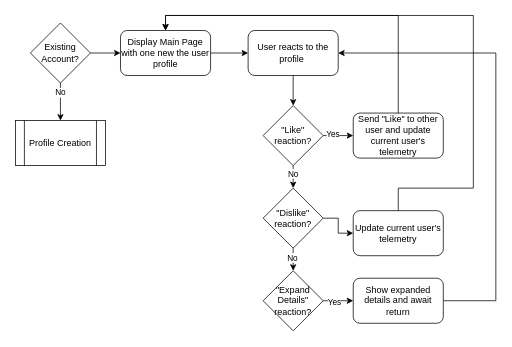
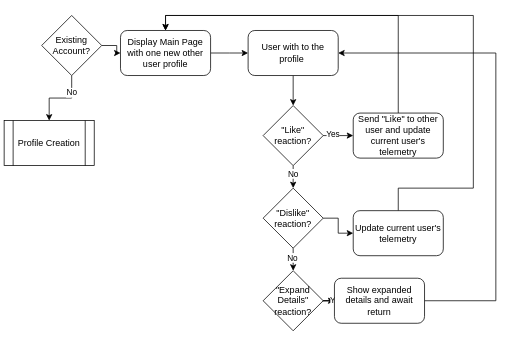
node "Existing Account?": moved (60, 53) -> (72, 45)
node "Display Main Page with one new the user profile": label "Display Main Page with one new the user profile" -> "Display Main Page with one new other user profile"
node "User reacts to the profile": label "User reacts to the profile" -> "User with to the profile"
node "Profile Creation": moved (60, 143) -> (49, 143)
node "Show expanded details and await return": moved (398, 300) -> (379, 300)
